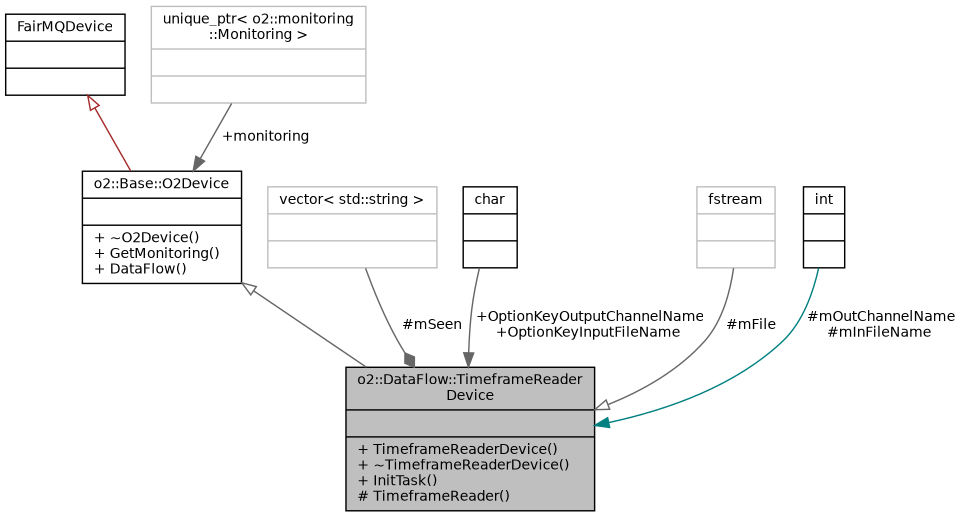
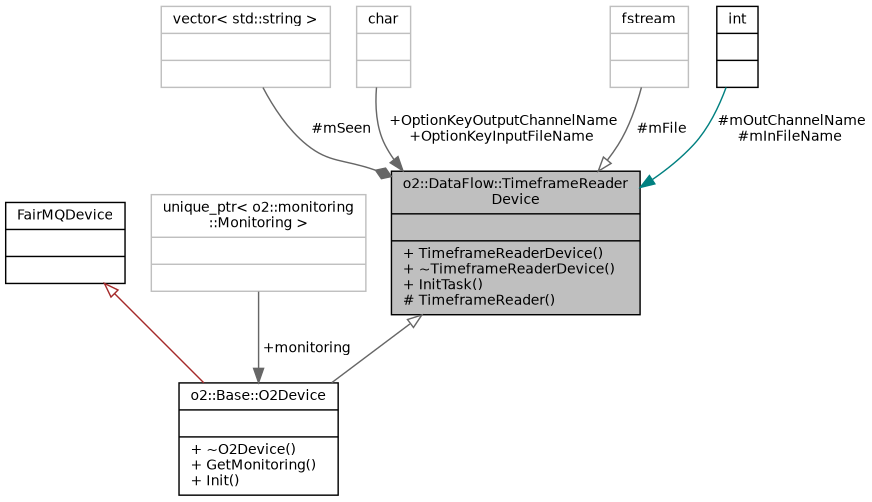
node "char": color black -> grey75
node "o2::Base::O2Device": text "+ DataFlow()" -> "+ Init()"
edge "o2::DataFlow::TimeframeReader" -> "o2::Base::O2Device": reversed
